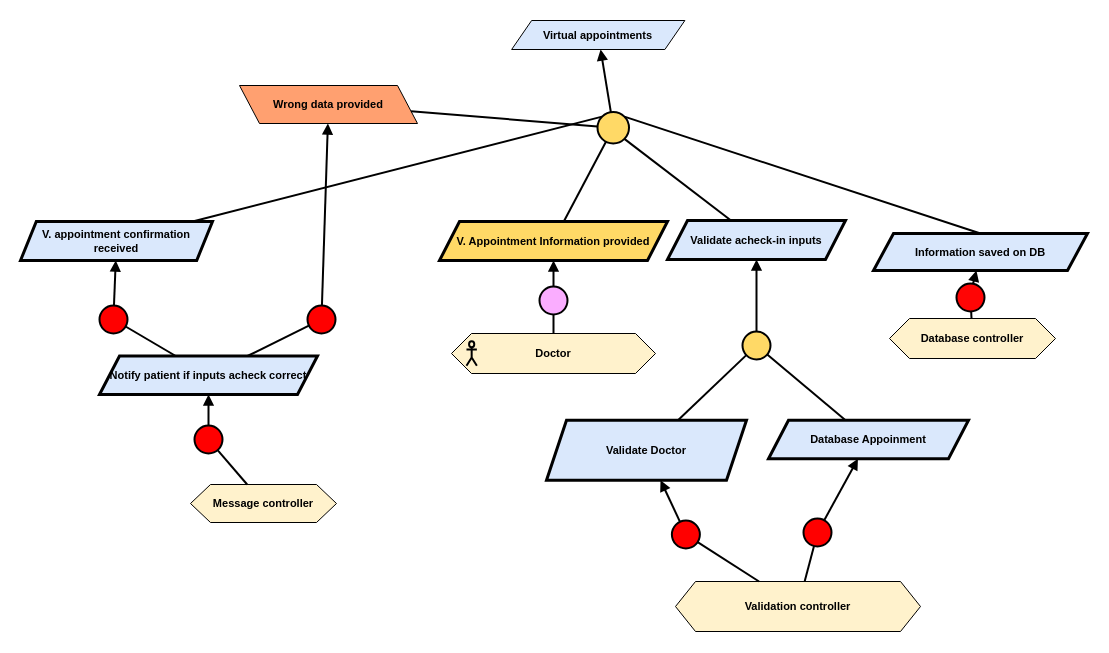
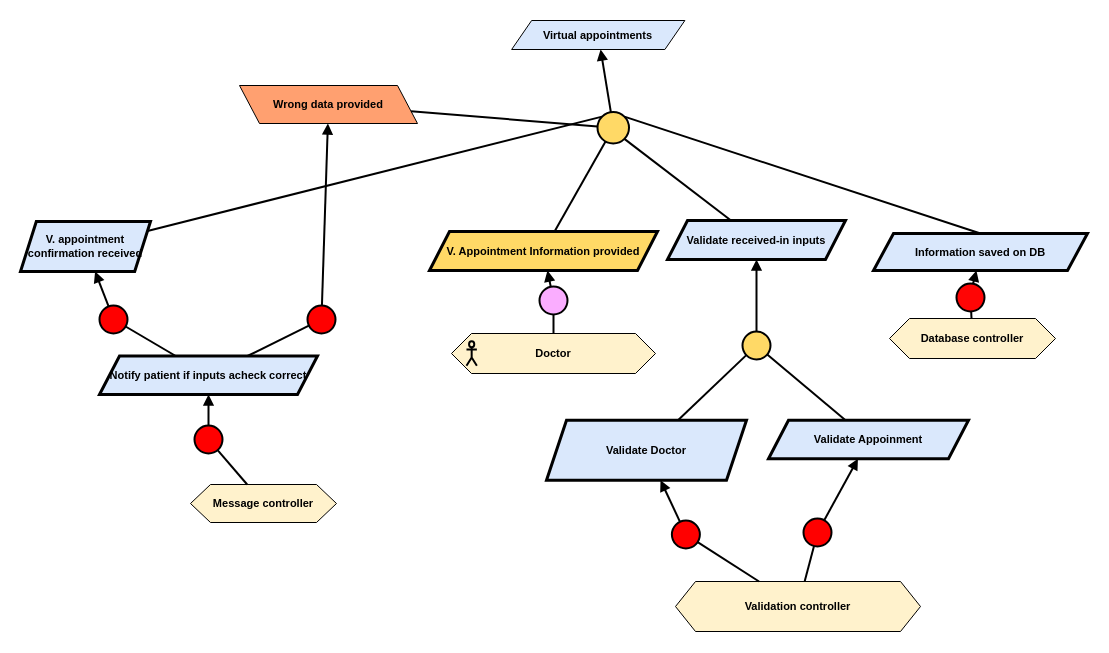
node "V. appointment confirmation received": size 192x39 -> 130x50
node "V. Appointment Information provided": moved (554, 241) -> (544, 251)
node "Validate acheck-in inputs": label "Validate acheck-in inputs" -> "Validate received-in inputs"
node "Database Appoinment": label "Database Appoinment" -> "Validate Appoinment"
